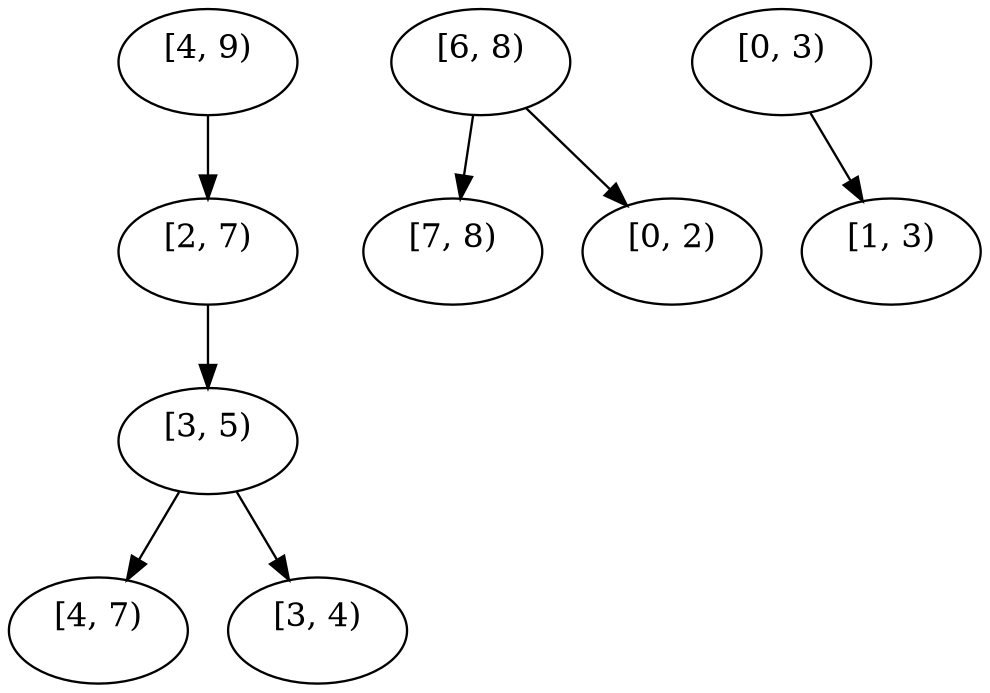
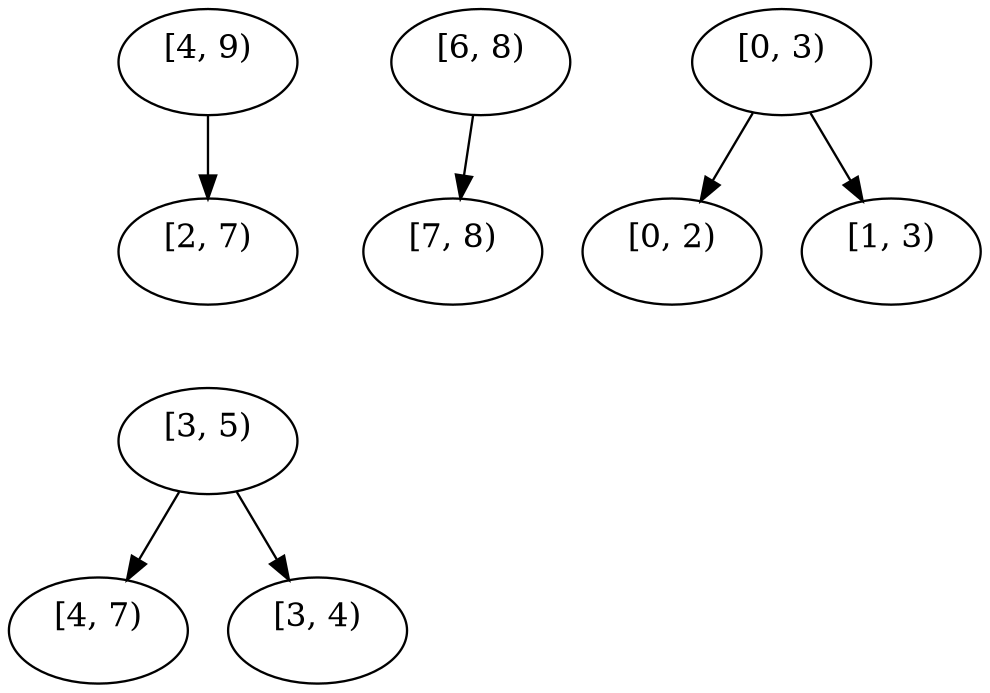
edge "[6, 8)" -> "[0, 2)": now "[0, 3)" -> "[0, 2)"
edge "[2, 7)" -> "[3, 5)": removed
